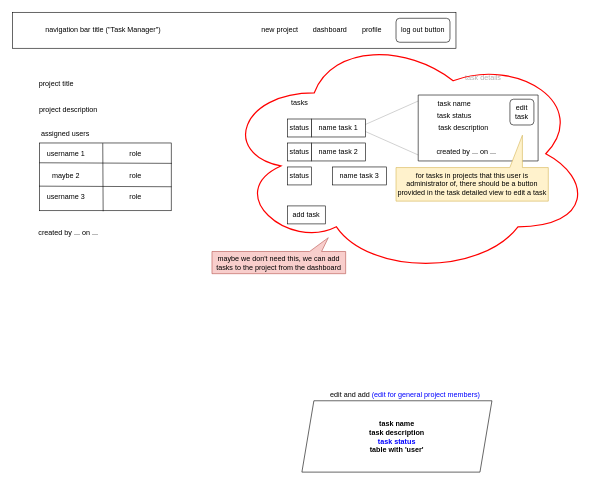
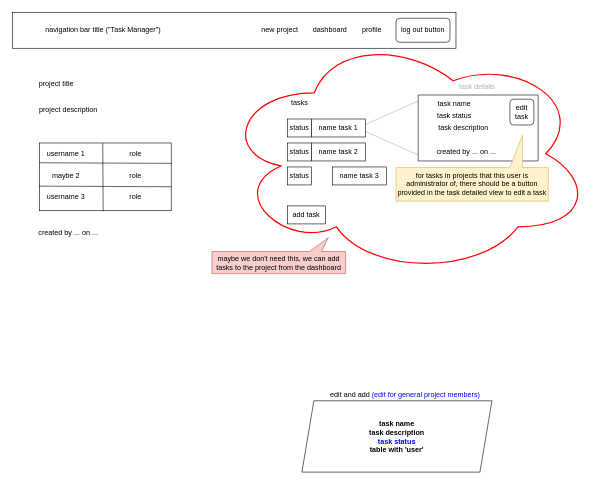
node "task details": moved (483, 78) -> (477, 87)
node "assigned users": removed
